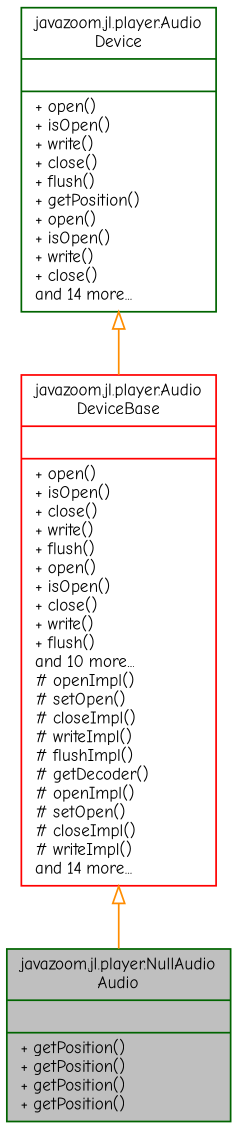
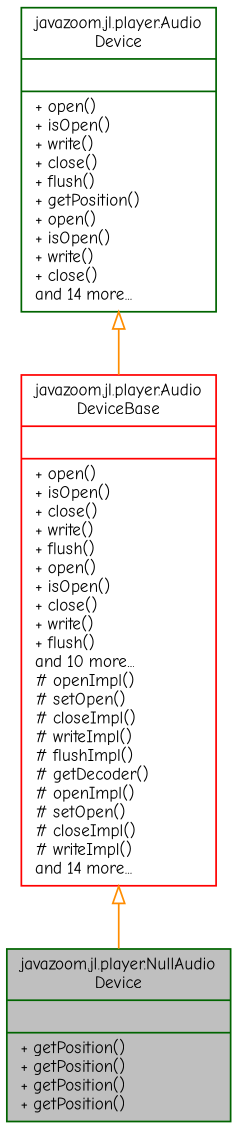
node "javazoom.jl.player.NullAudio": text "Audio" -> "Device"
